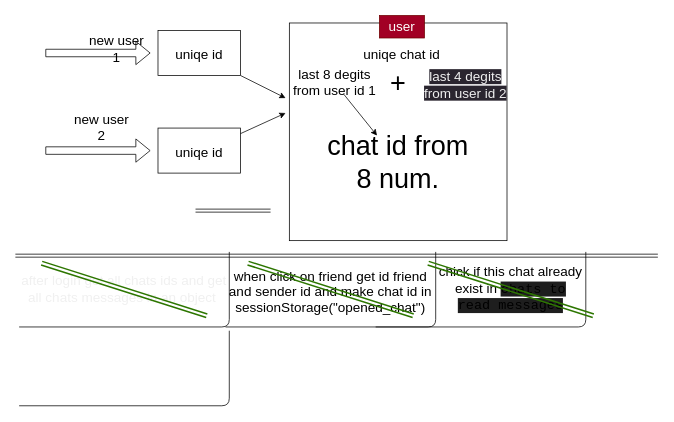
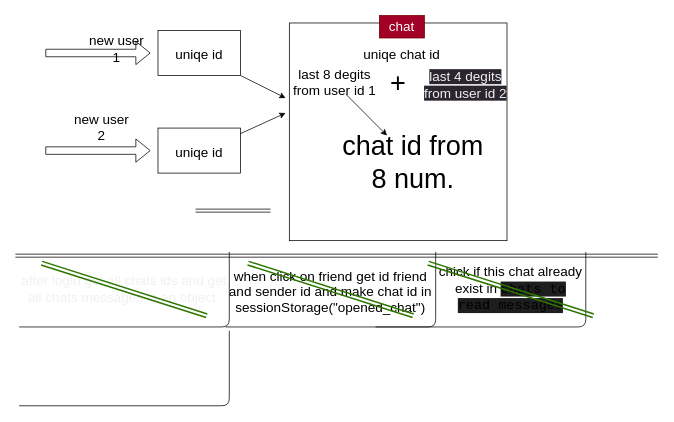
node "user": label "user" -> "chat"
node "chat id from 8 num.": moved (398, 162) -> (413, 162)
